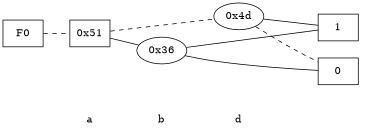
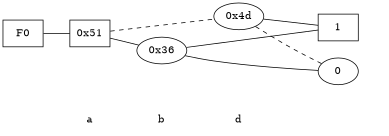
edge "F0" -- "0x51": style dashed -> solid
node "0": shape box -> ellipse
